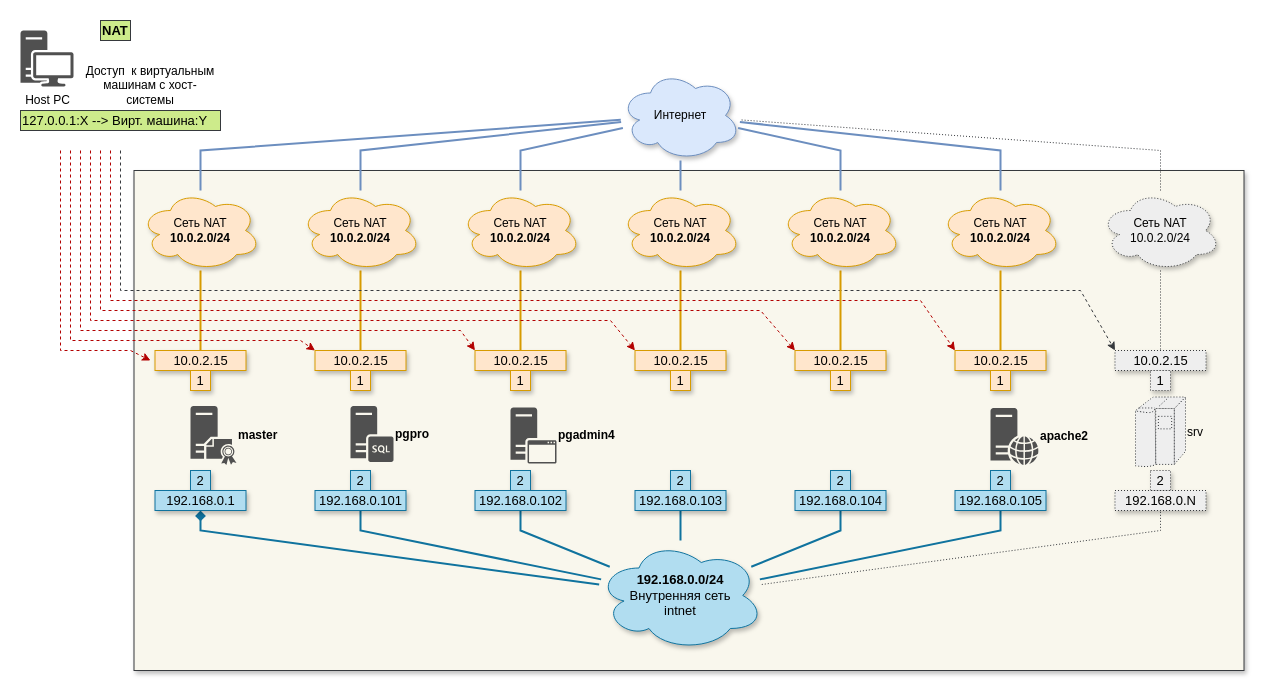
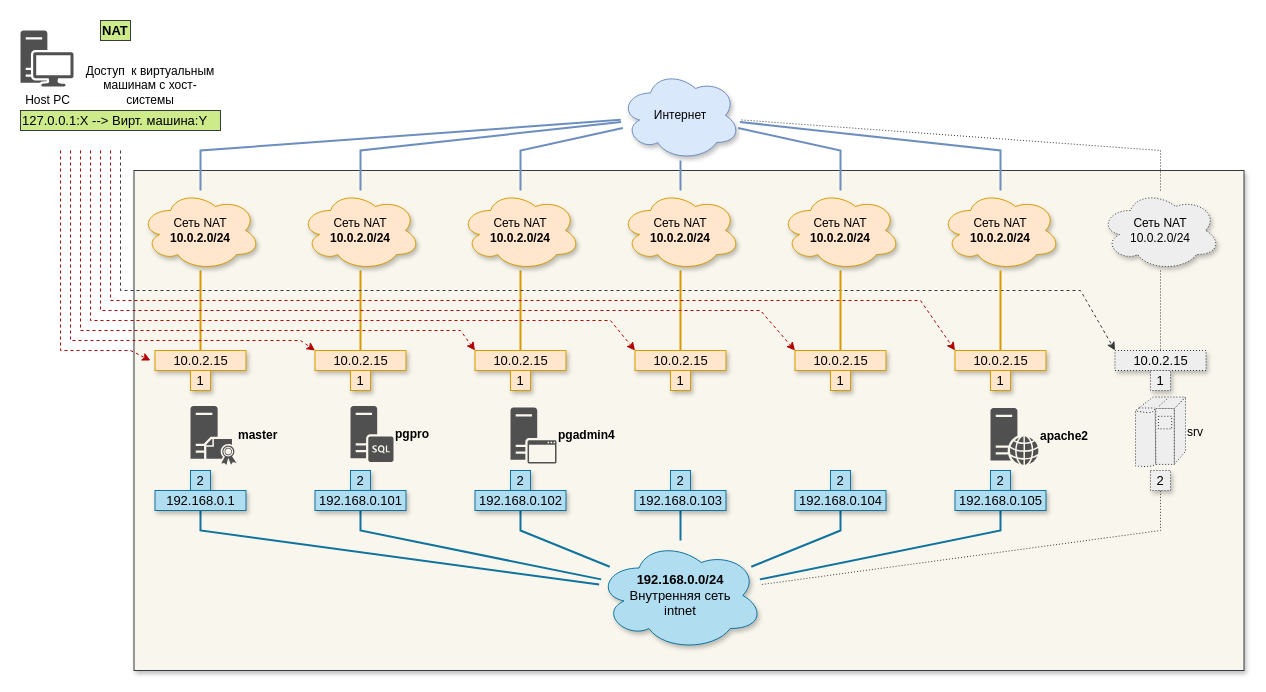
node "192.168.0.N": removed
edge "192.168.0.0/24 Внутренняя сеть intnet" -> "192.168.0.1": arrowhead diamond -> none
